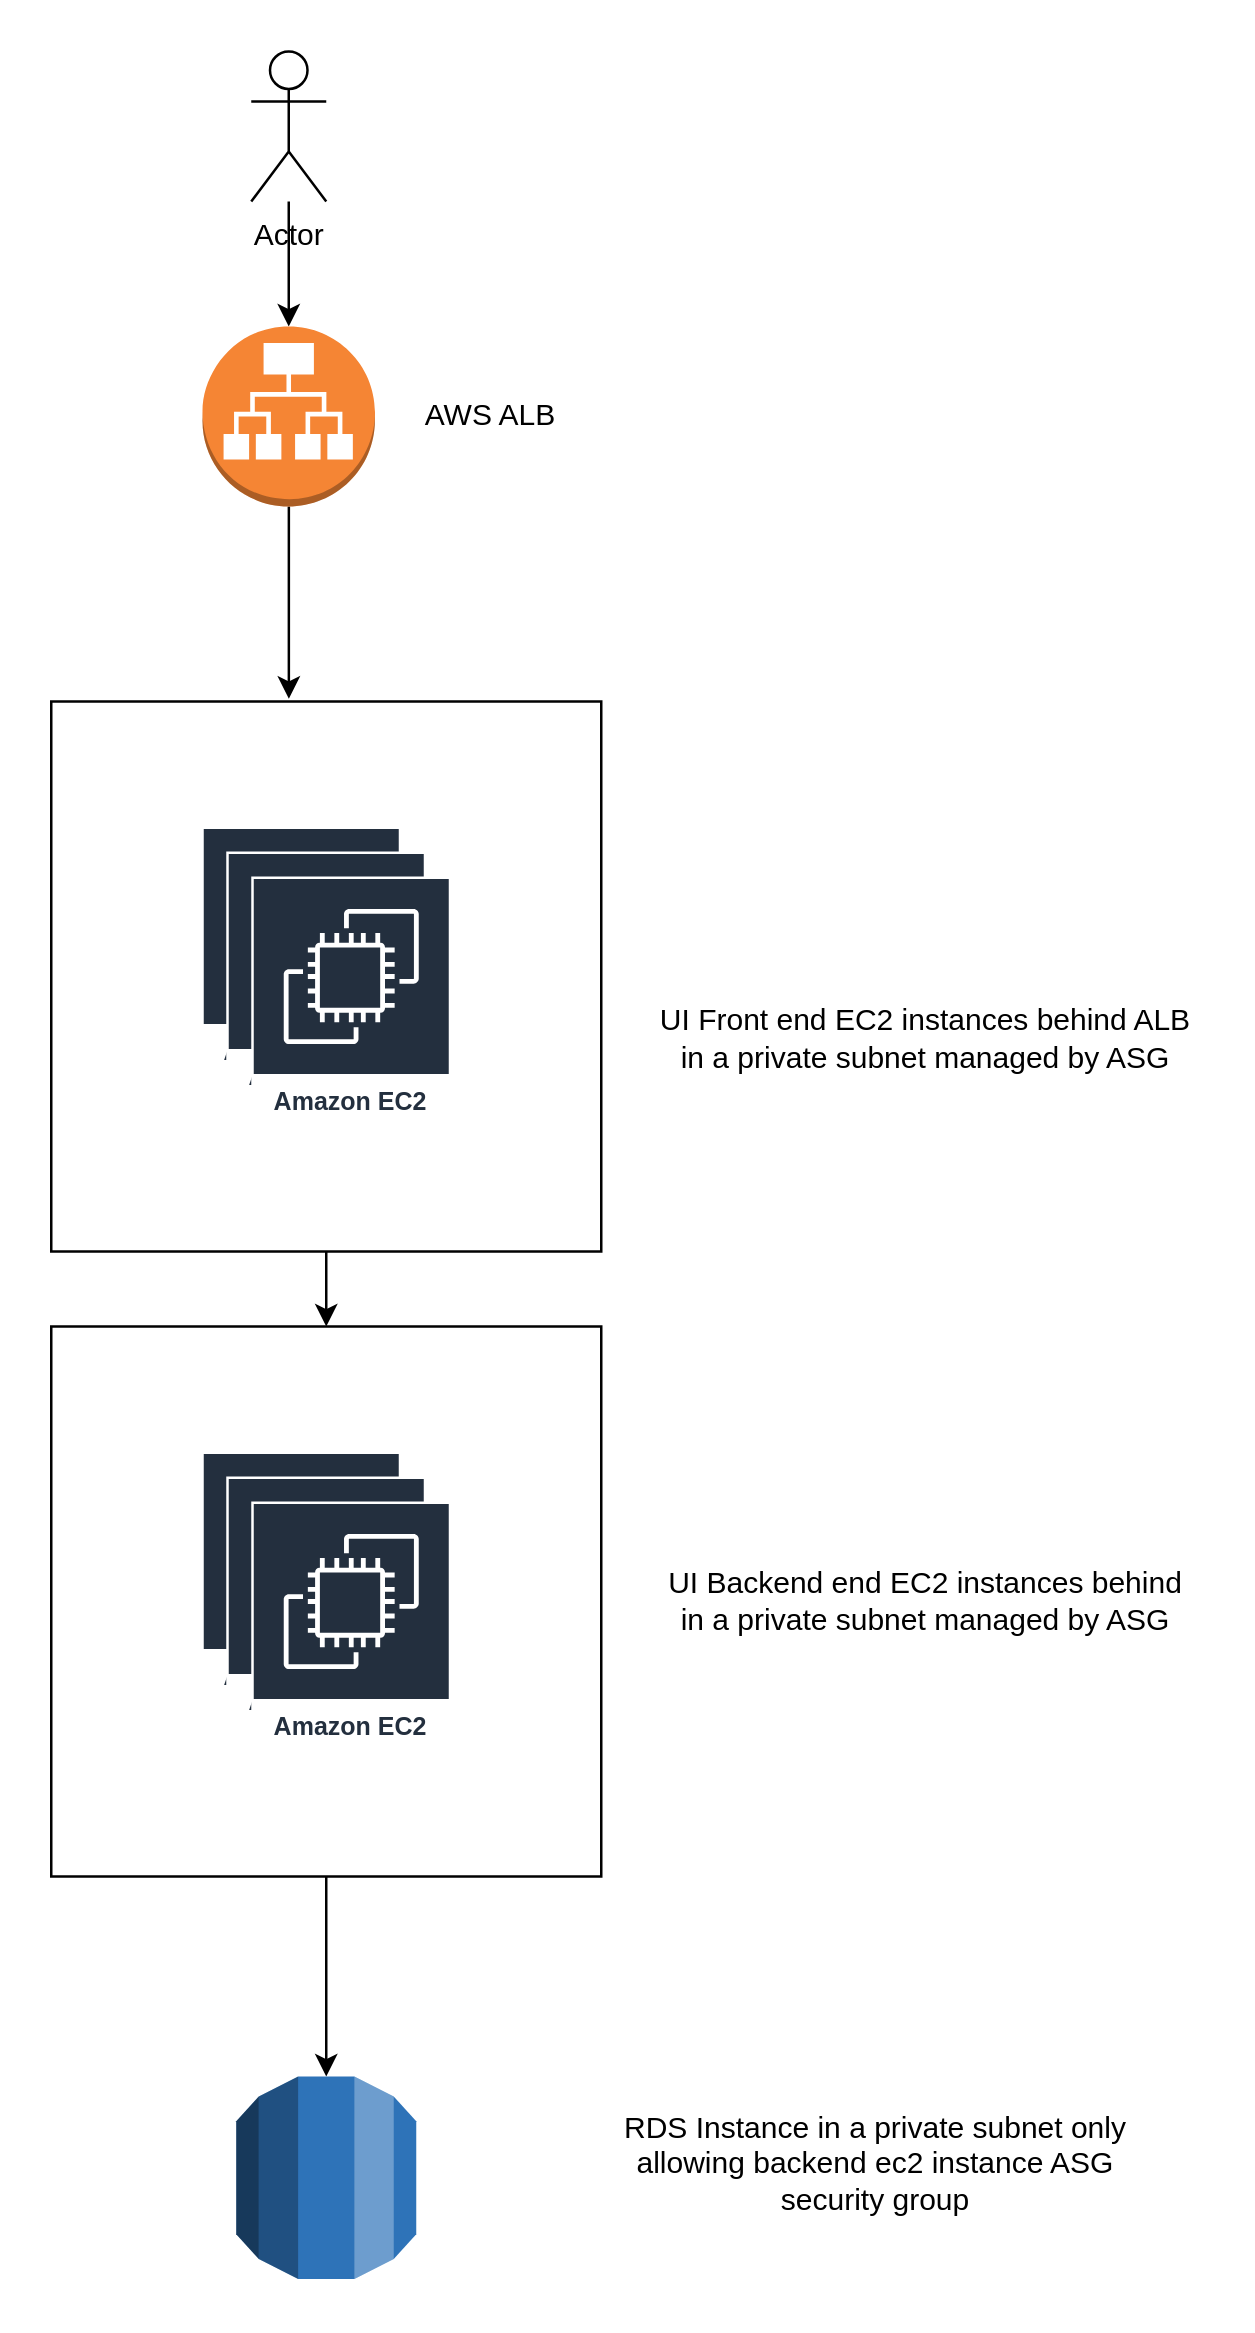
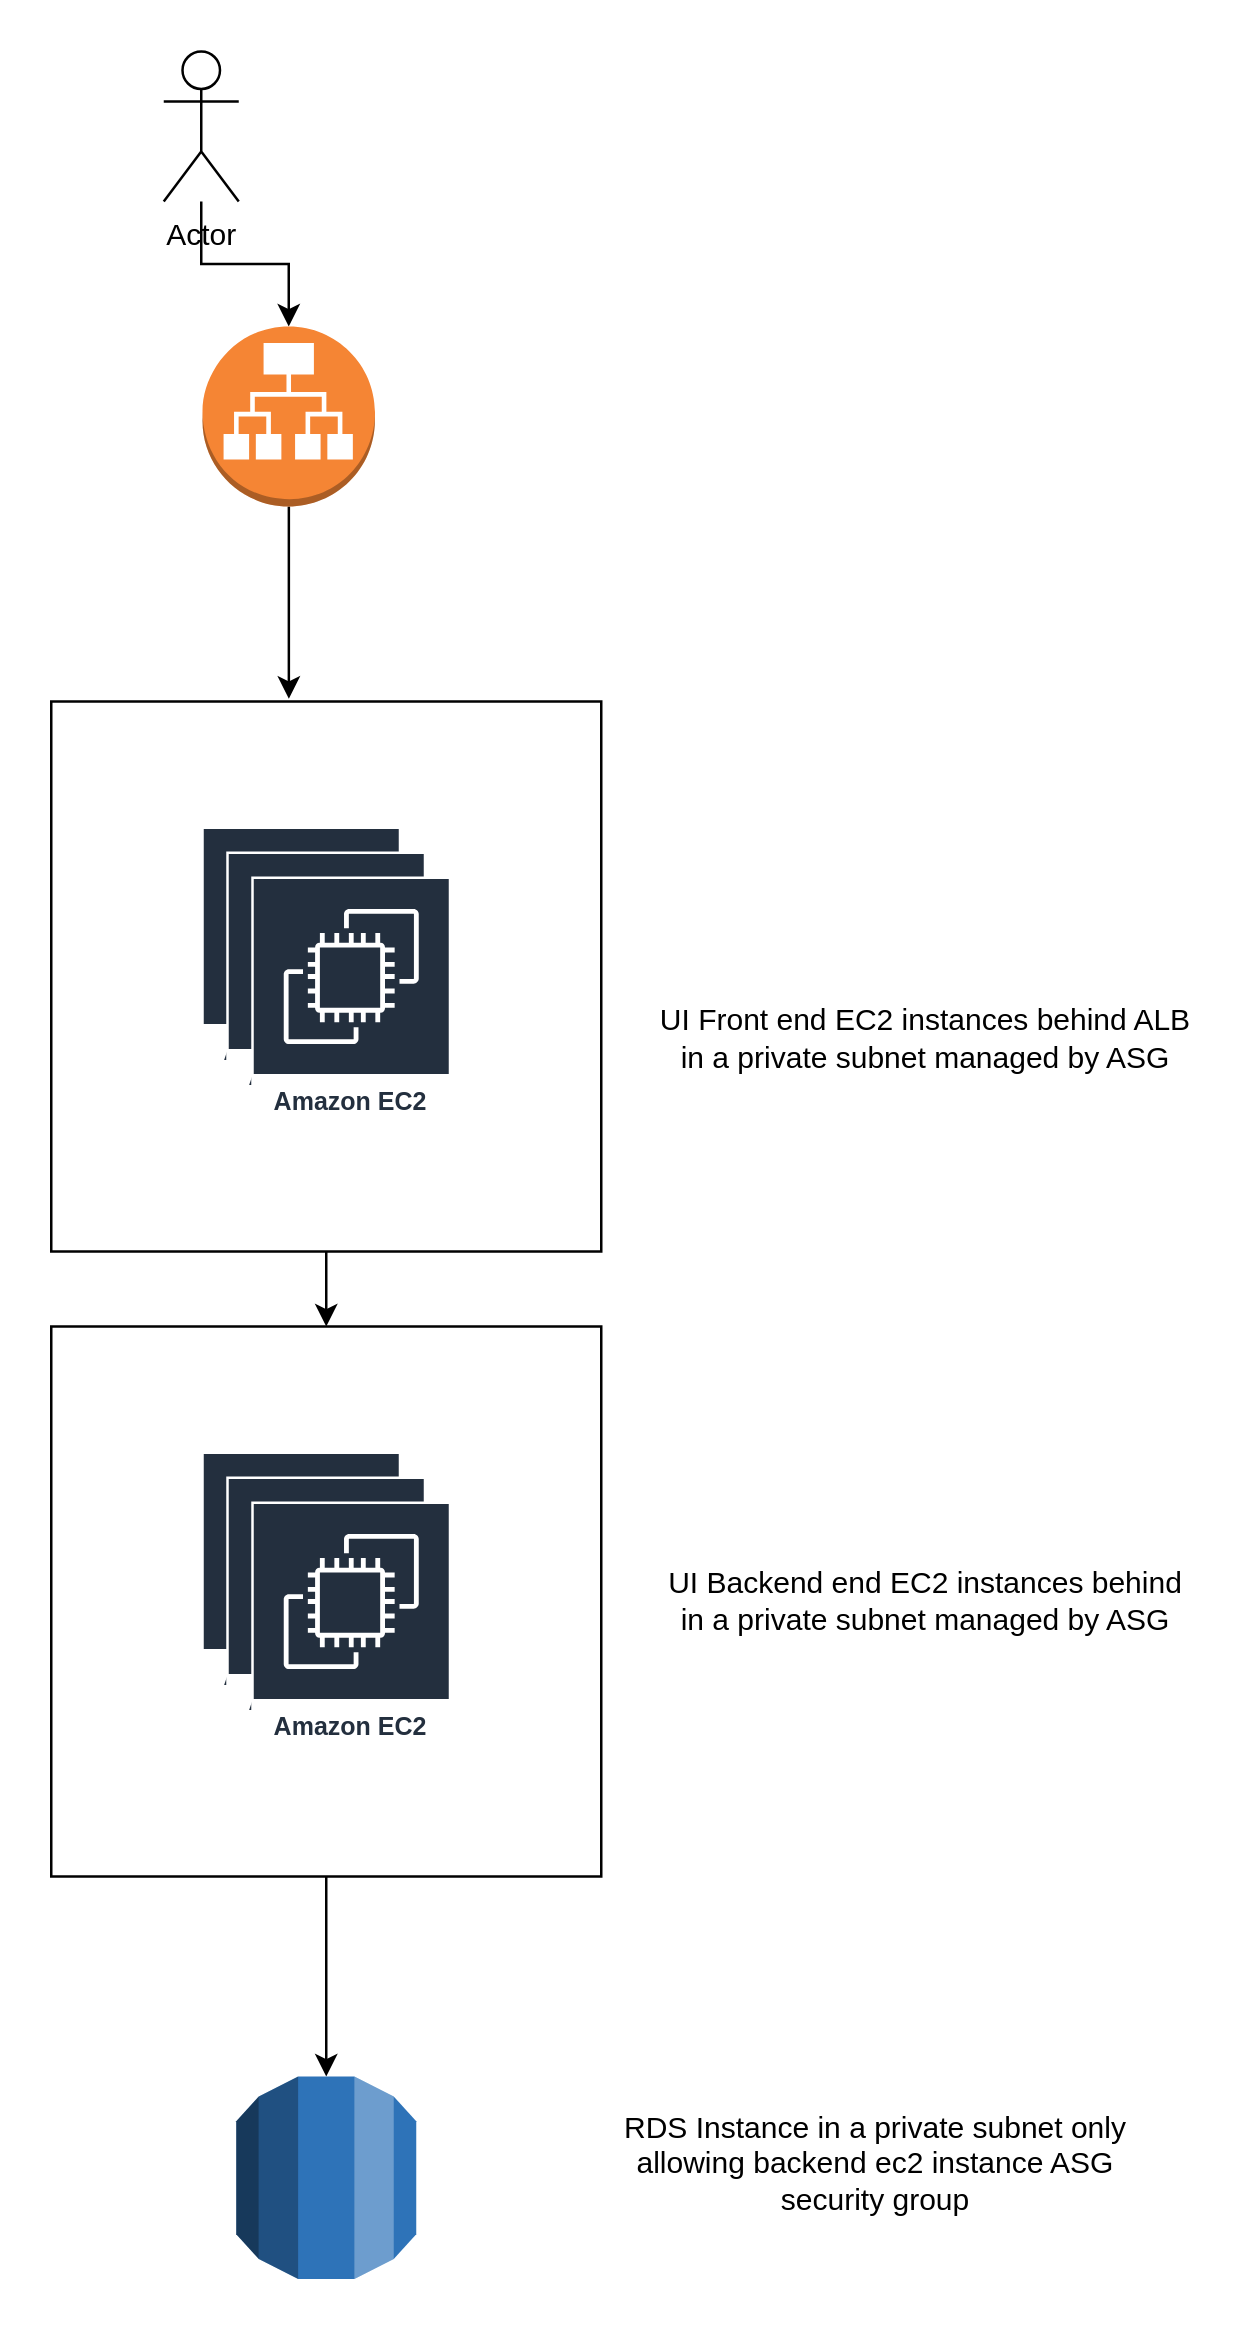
node "Actor": moved (289, 126) -> (201, 126)
node "AWS ALB": removed
